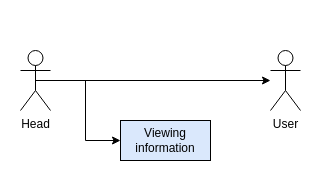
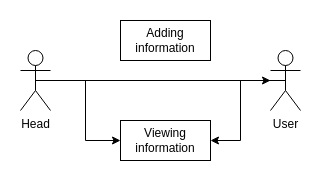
node "Adding information": added
edge "User" -> "Viewing information": added
node "Viewing information": fillcolor #dae8fc -> #ffffff
